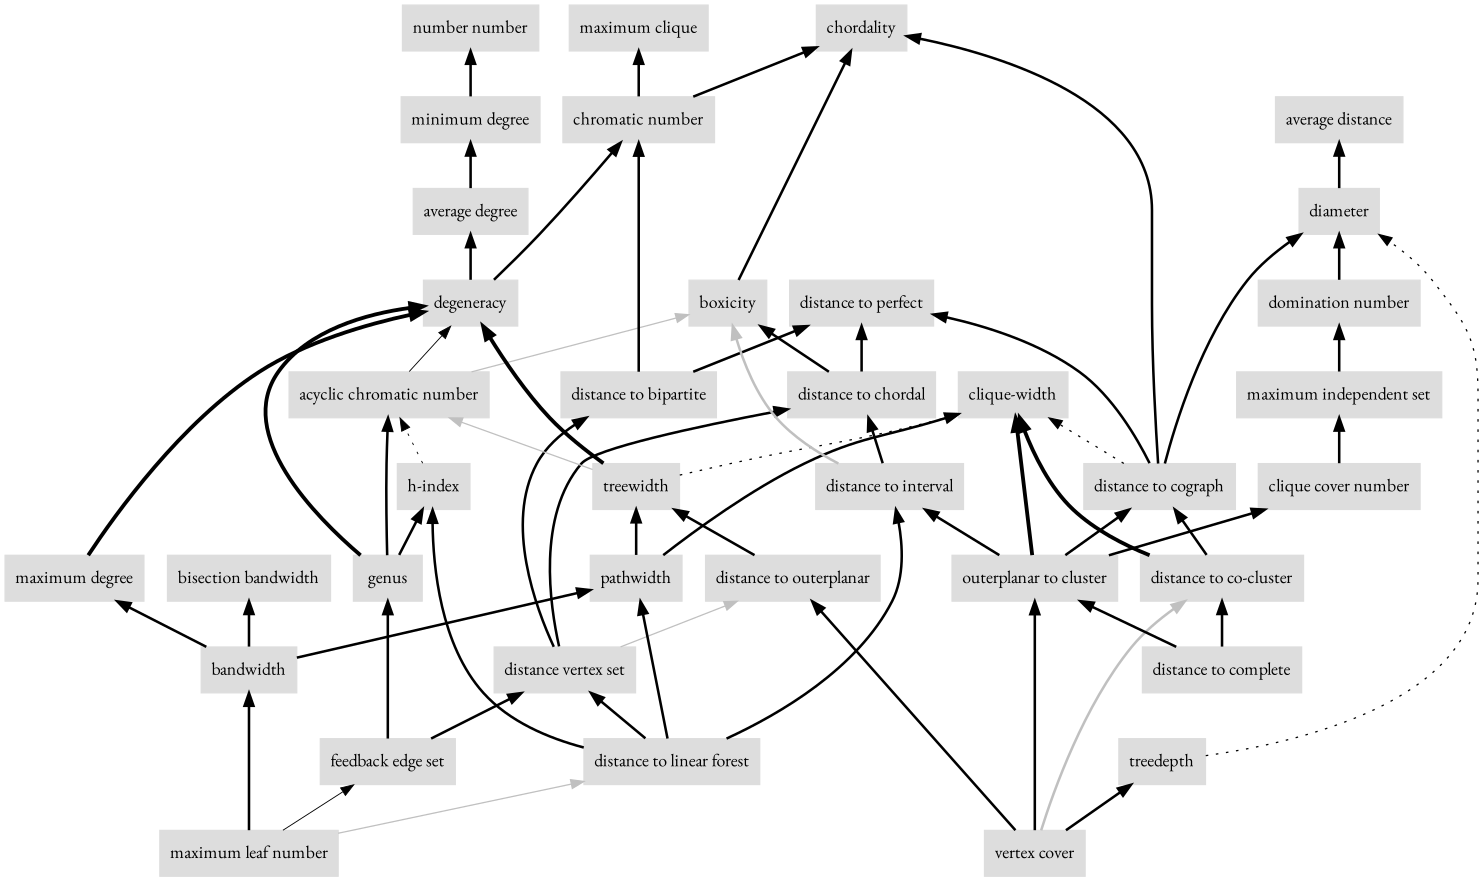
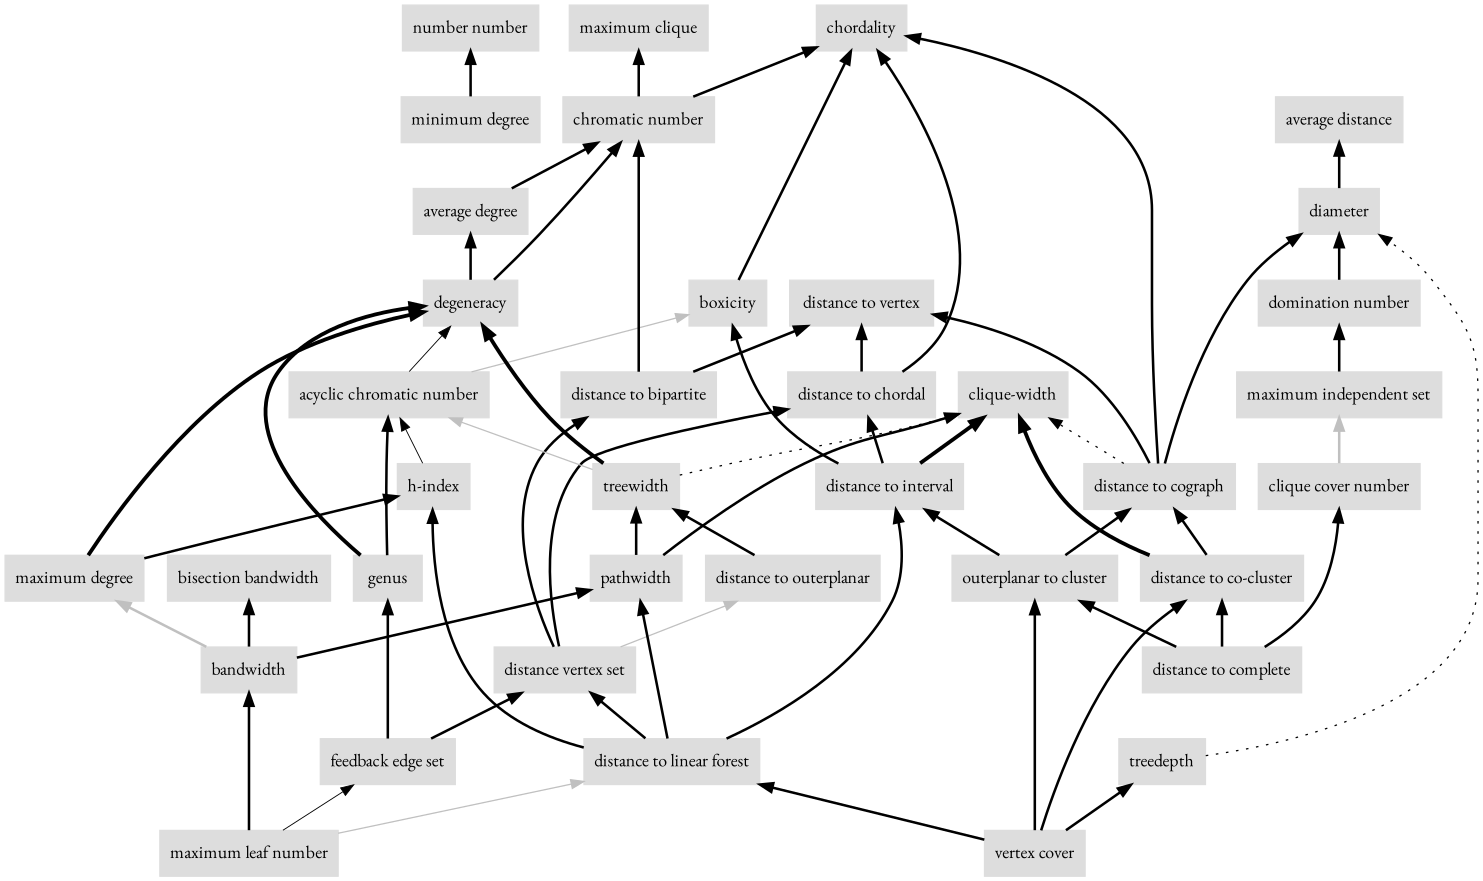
edge "average degree" -> "minimum degree": now "average degree" -> "chromatic number"
node "distance to perfect": label "distance to perfect" -> "distance to vertex"
edge "distance to chordal" -> "boxicity": now "distance to chordal" -> "chordality"
edge "distance to interval" -> "boxicity": color gray -> black
edge "h-index" -> "acyclic chromatic number": style dotted -> solid
edge "clique cover number" -> "maximum independent set": color black -> gray
edge "outerplanar to cluster" -> "clique-width": now "distance to interval" -> "clique-width"
edge "outerplanar to cluster" -> "clique cover number": now "distance to complete" -> "clique cover number"
edge "genus" -> "h-index": now "maximum degree" -> "h-index"
edge "bandwidth" -> "maximum degree": color black -> gray
edge "vertex cover" -> "distance to co-cluster": color gray -> black
edge "vertex cover" -> "distance to outerplanar": now "vertex cover" -> "distance to linear forest"
